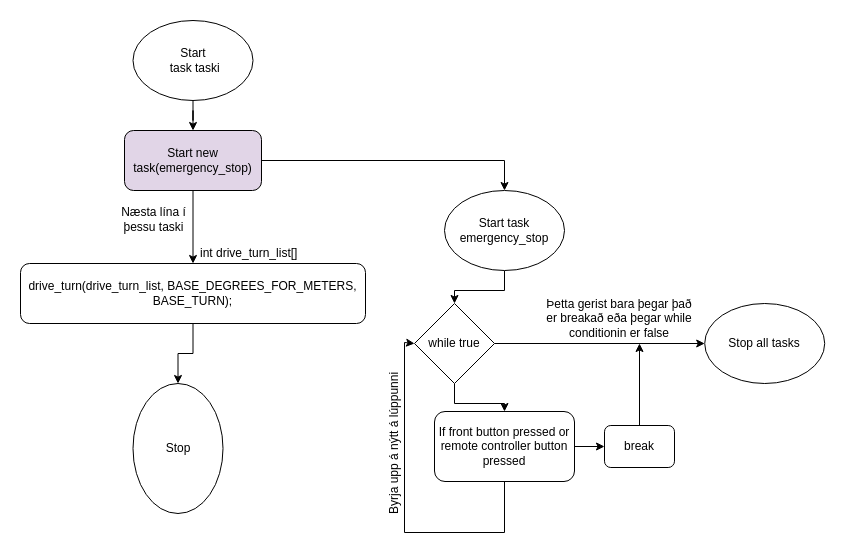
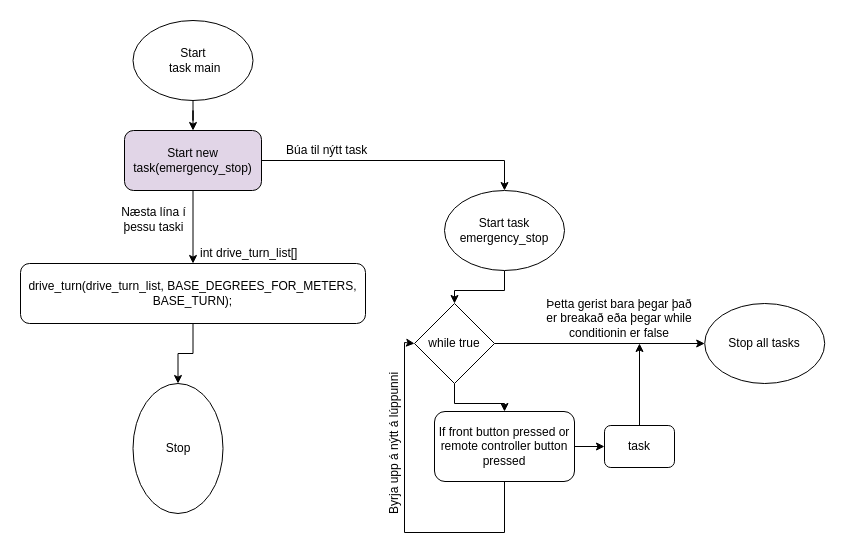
node "Start task taski": label "Start task taski" -> "Start task main"
node "Búa til nýtt task": added
node "break": label "break" -> "task"
